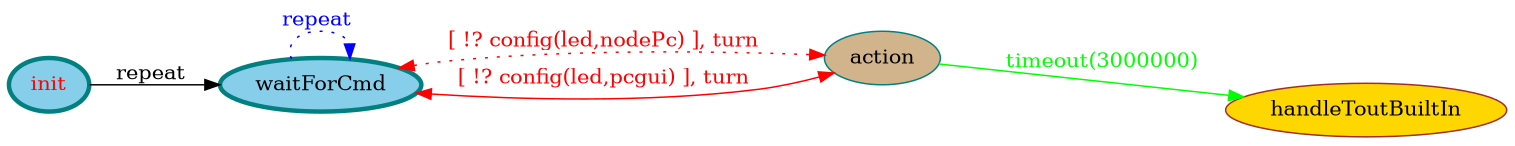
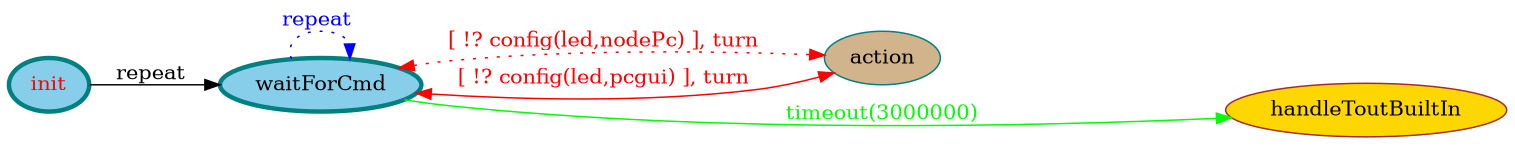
edge "action" -> "handleToutBuiltIn": now "waitForCmd" -> "handleToutBuiltIn"
